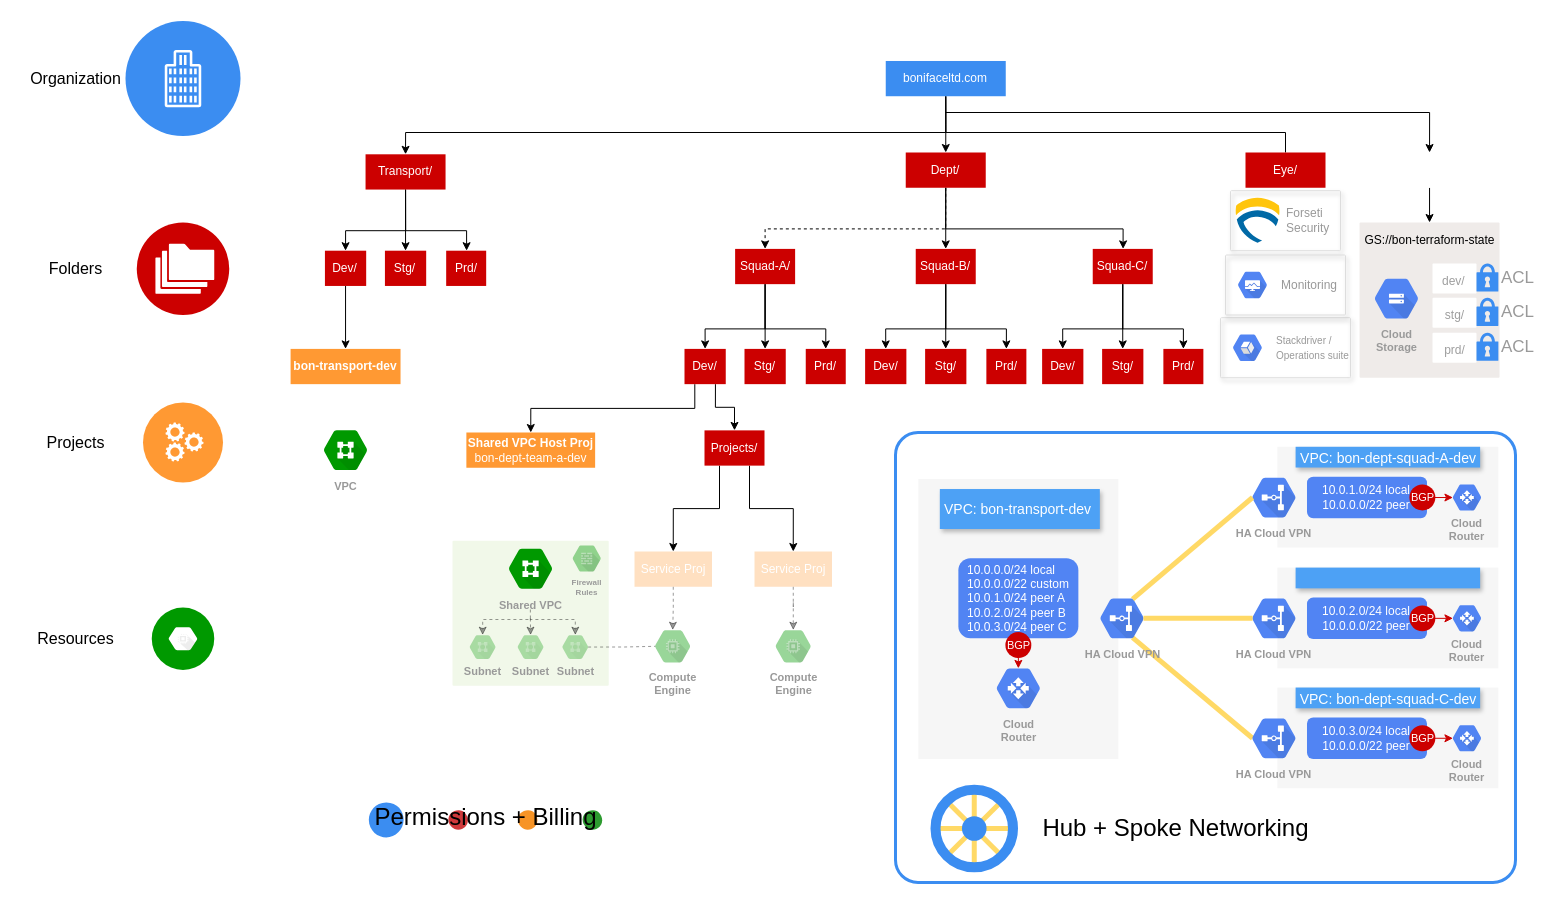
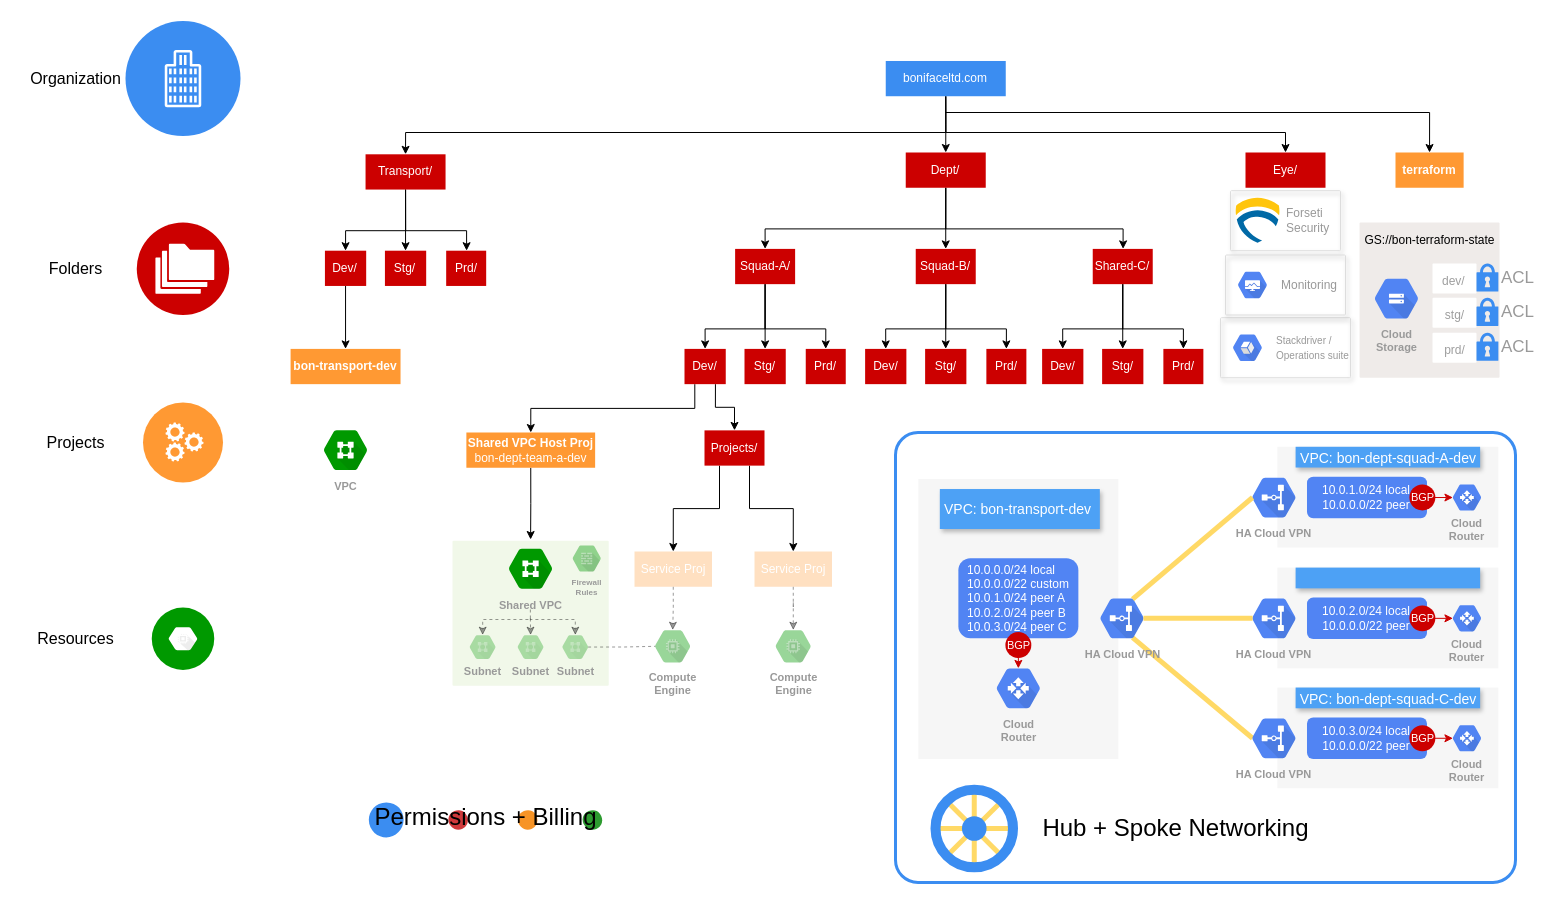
edge "bonifaceltd.com" -- "Eye/": arrowhead none -> classic
node "terraform": fillcolor #ffffff -> #ff9933
edge "terraform" -> "GS://bon-terraform-state": removed
edge "Dept/" -> "Squad-A/": style dashed -> solid
node "Squad-C/": label "Squad-C/" -> "Shared-C/"
edge "Shared VPC Host Proj bon-dept-team-a-dev" -> "Shared VPC": added
